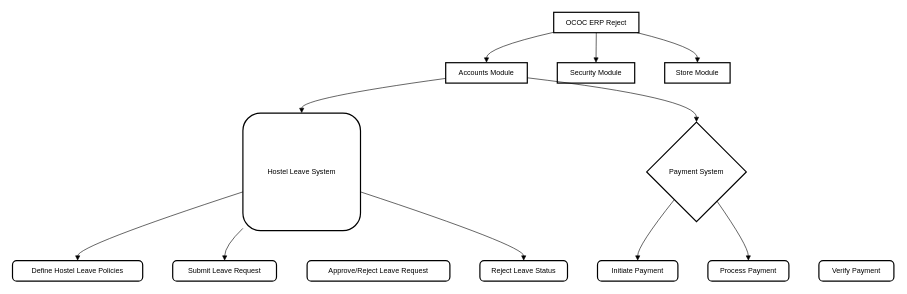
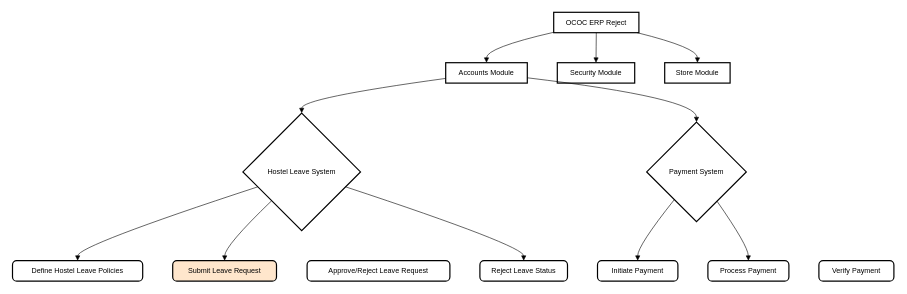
node "Hostel Leave System": shape rounded rectangle -> diamond
node "Submit Leave Request": fillcolor #ffffff -> #ffe6cc
